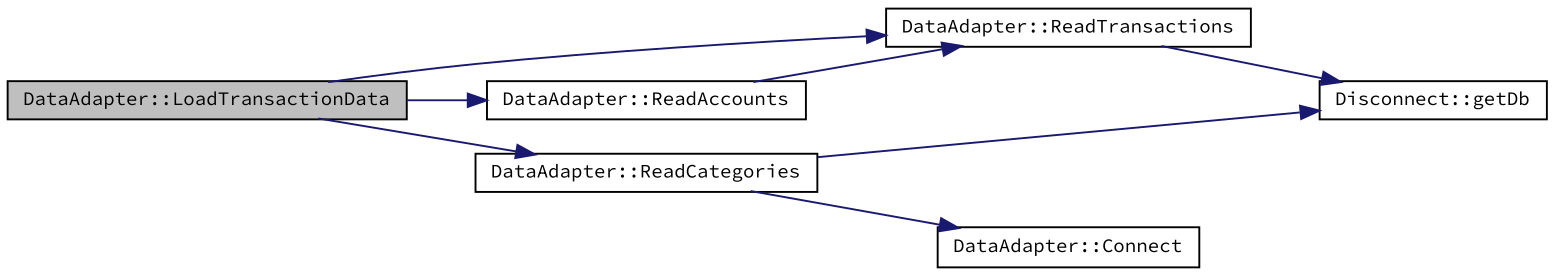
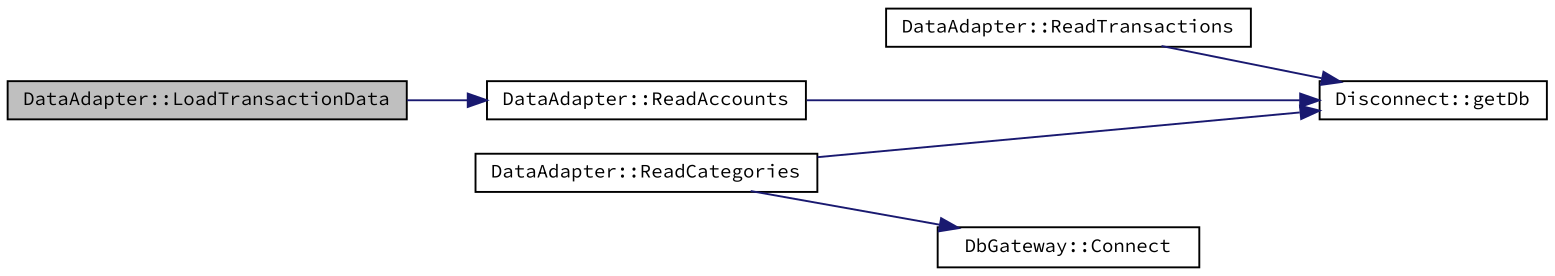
edge "DataAdapter::LoadTransactionData" -> "DataAdapter::ReadTransactions": removed
edge "DataAdapter::ReadAccounts" -> "DataAdapter::ReadTransactions": now "DataAdapter::ReadAccounts" -> "Disconnect::getDb"
edge "DataAdapter::LoadTransactionData" -> "DataAdapter::ReadCategories": removed
node "DataAdapter::Connect": label "DataAdapter::Connect" -> "DbGateway::Connect"
